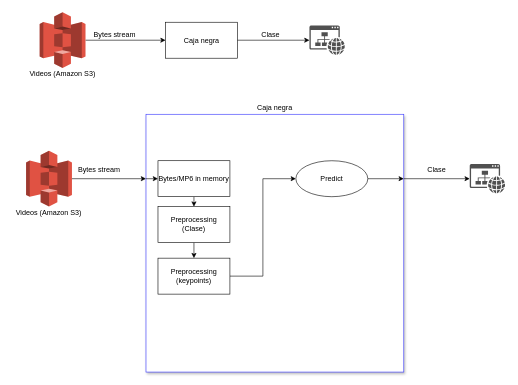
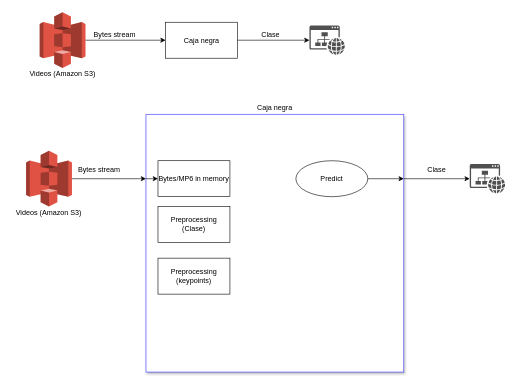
edge "Preprocessing (keypoints)" -> "Predict": removed
edge "Bytes/MP6 in memory" -> "Preprocessing (Clase)": removed
edge "Preprocessing (Clase)" -> "Preprocessing (keypoints)": removed
